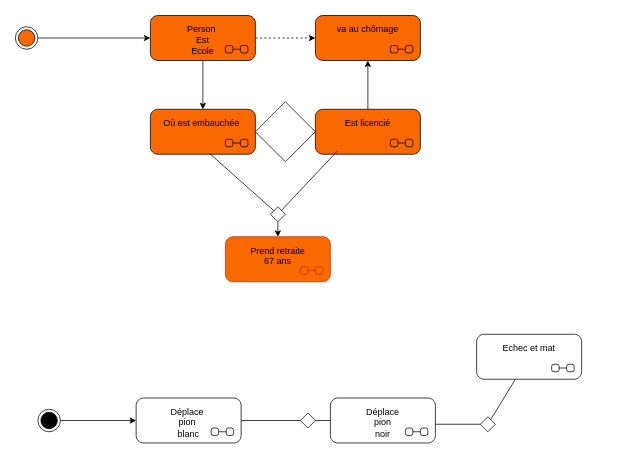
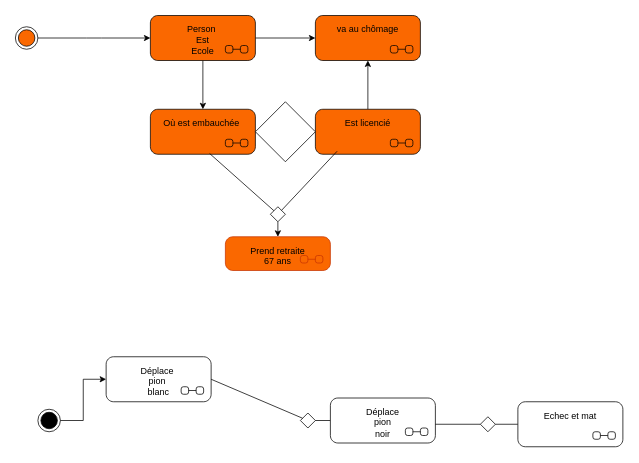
edge "Person Est Ecole" -> "va au chômage": style dashed -> solid
node "Prend retraite 67 ans": size 105x45 -> 105x34
node "Echec et mat": moved (529, 357) -> (570, 424)
node "Déplace pion blanc": moved (189, 420) -> (159, 379)
